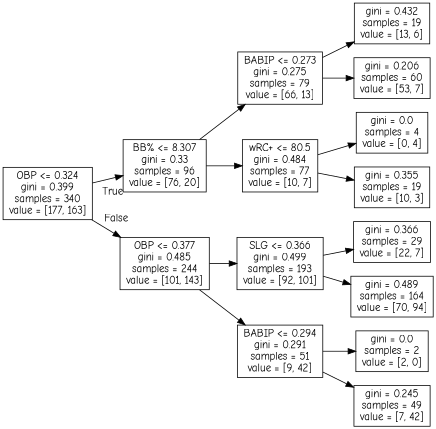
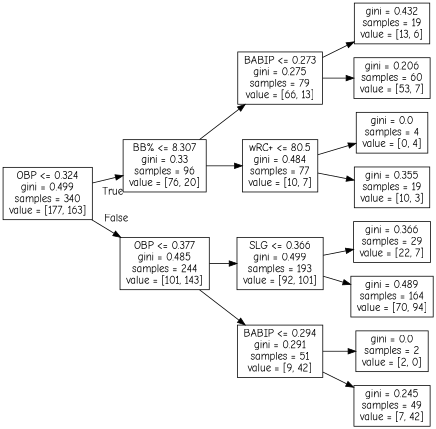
node "OBP <= 0.324 gini = 0.399 samples = 340 value = [177, 163]": label "OBP <= 0.324 gini = 0.399 samples = 340 value = [177, 163]" -> "OBP <= 0.324 gini = 0.499 samples = 340 value = [177, 163]"
